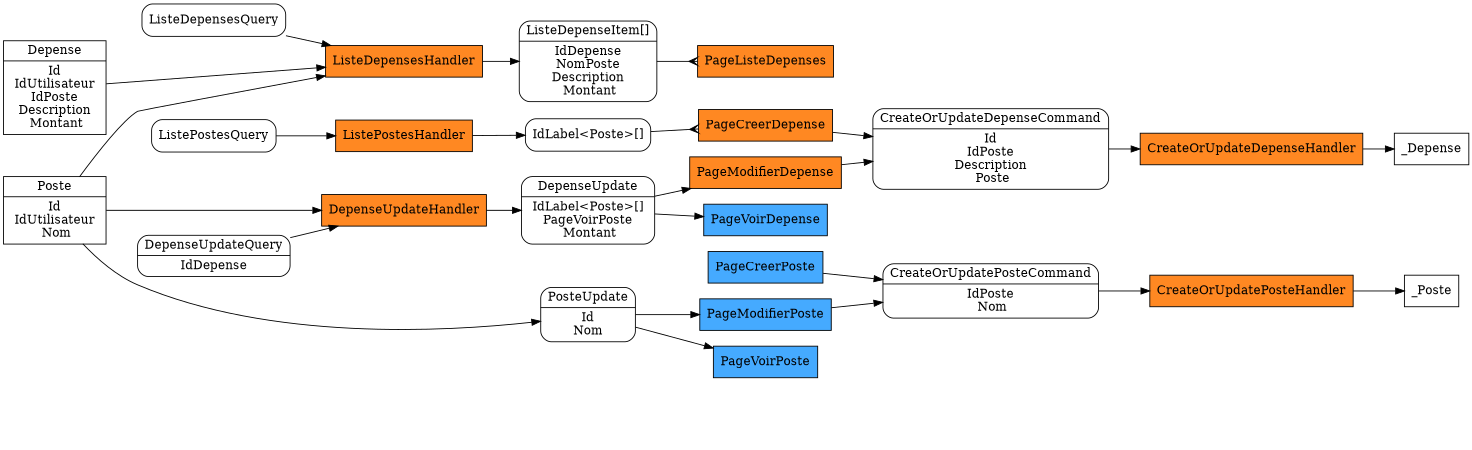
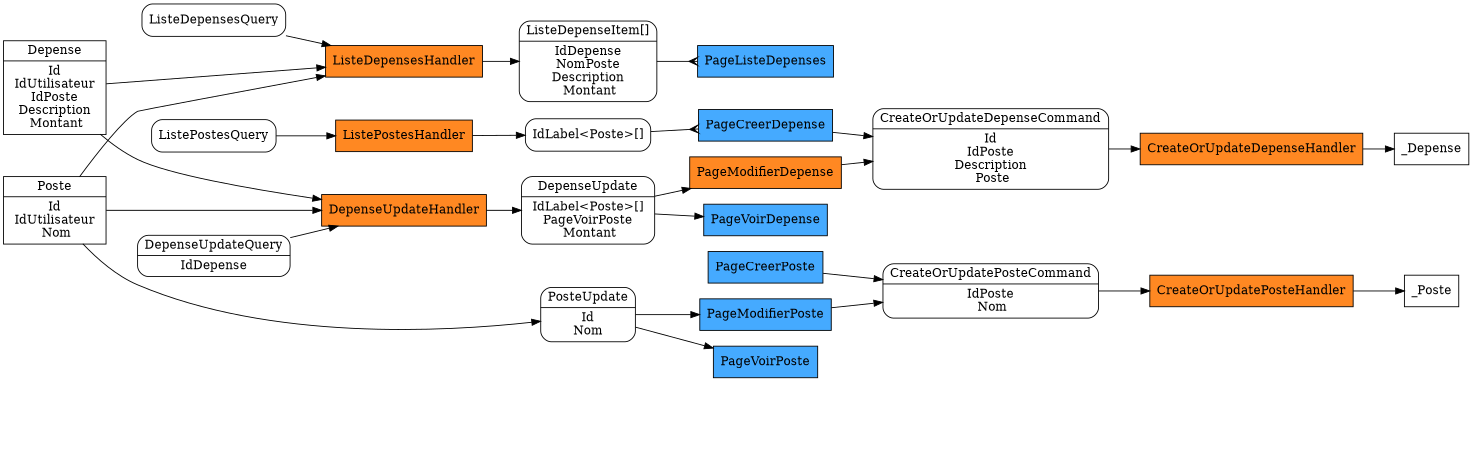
node "PageListeDepenses": fillcolor #ff8822 -> #45aaff
node "PageCreerDepense": fillcolor #ff8822 -> #45aaff
edge "Depense" -> "DepenseUpdateHandler": added
